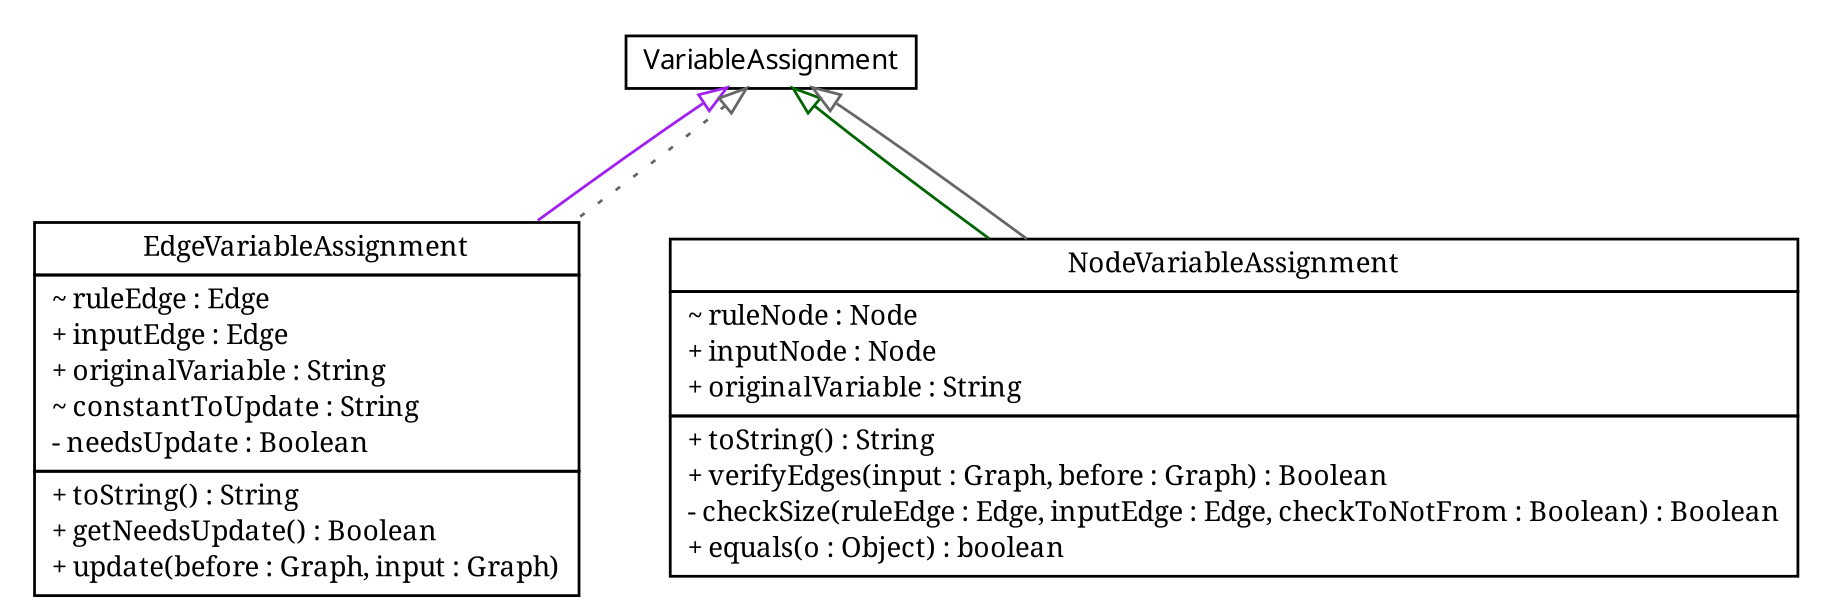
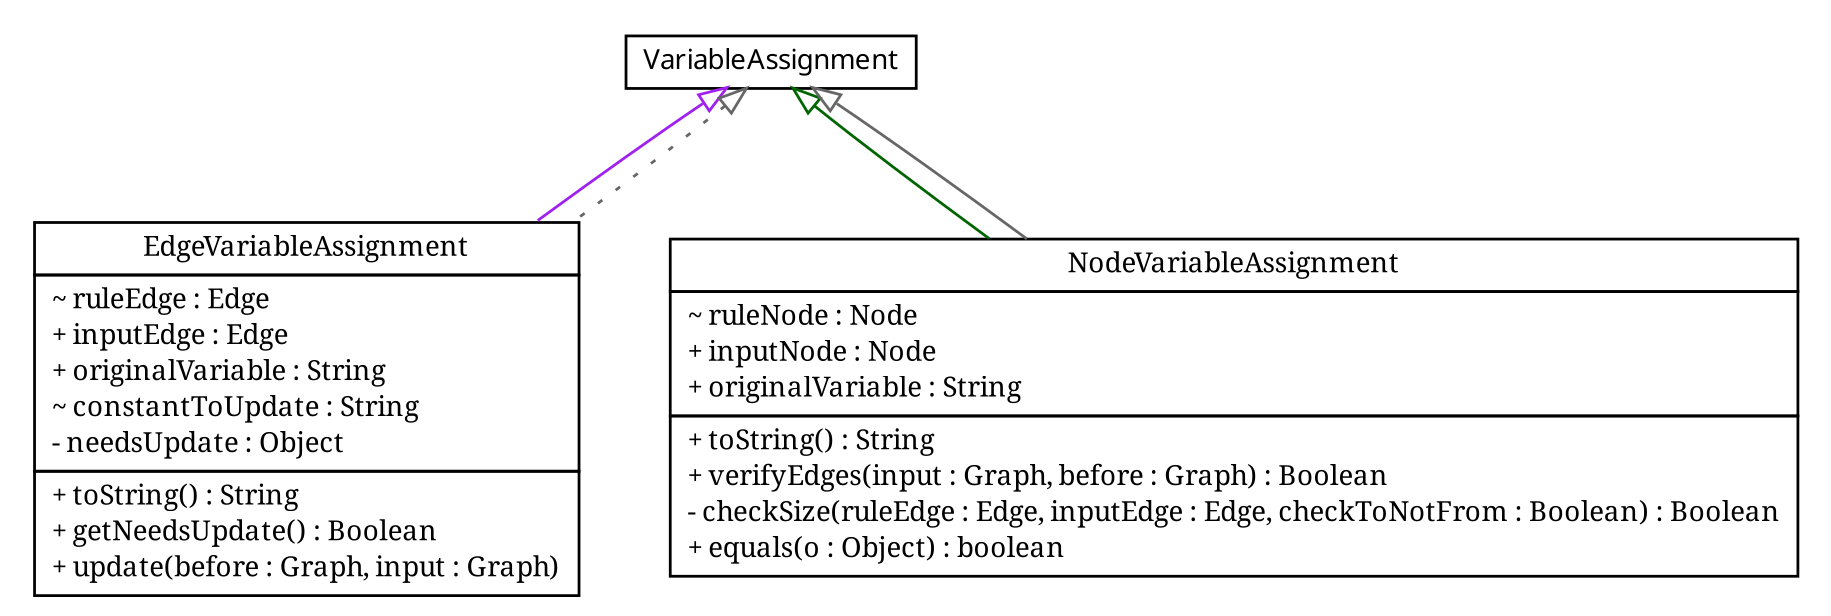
node "EdgeVariableAssignment": text "- needsUpdate : Boolean" -> "- needsUpdate : Object"
